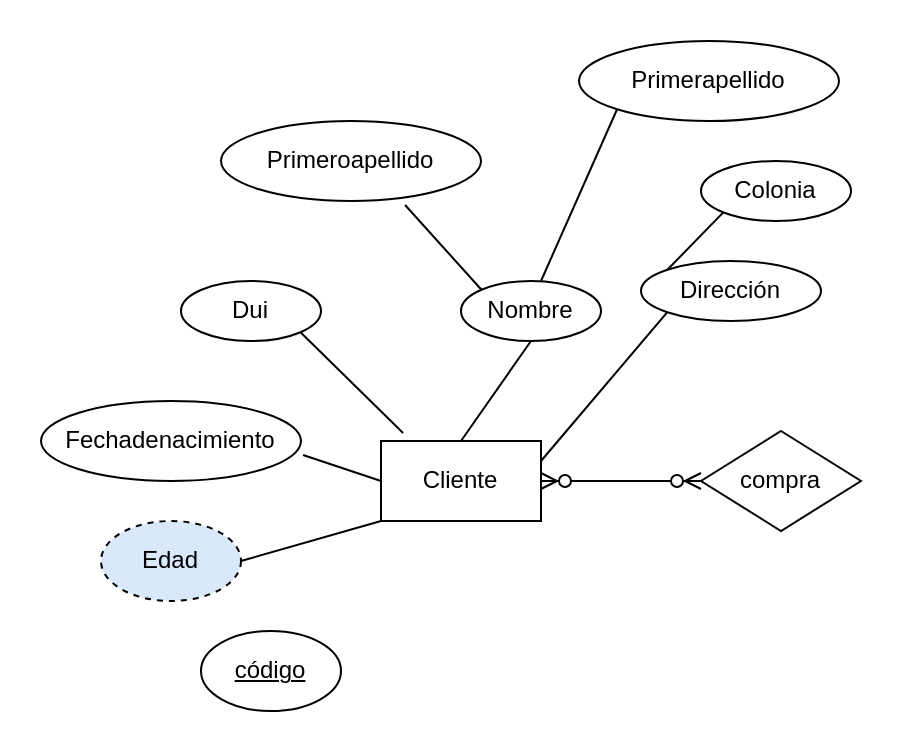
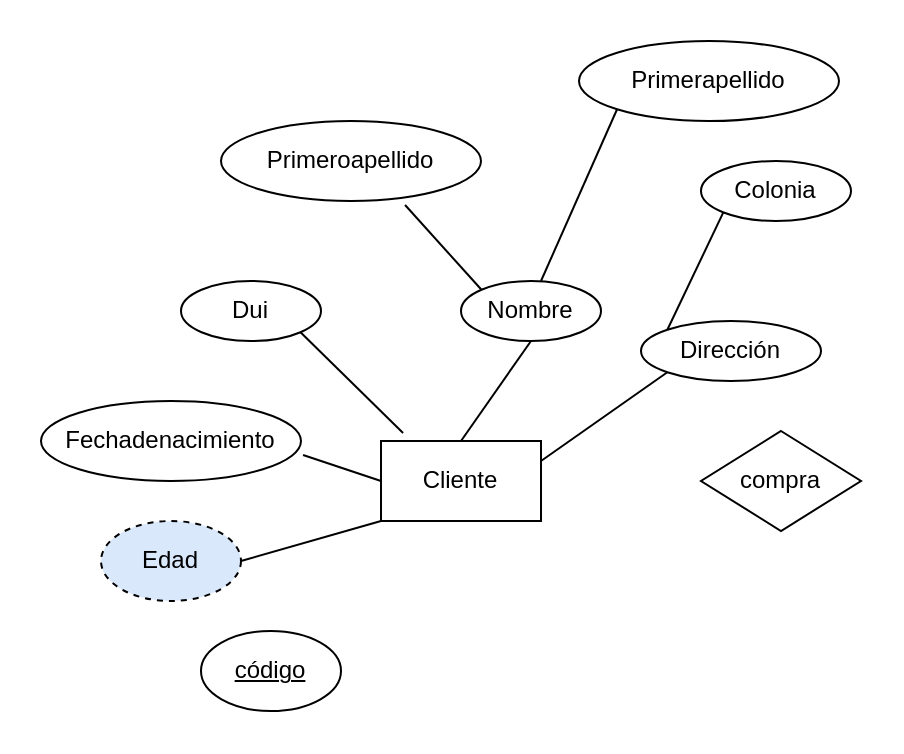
node "Dirección": moved (731, 291) -> (731, 351)
edge "Cliente" -- "compra": removed
